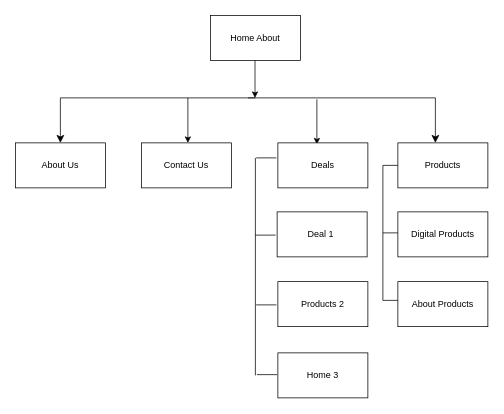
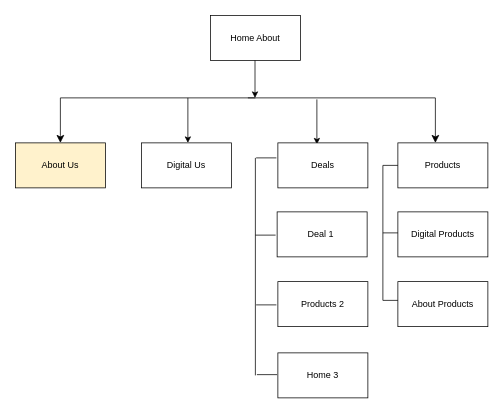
node "About Us": fillcolor #ffffff -> #fff2cc
node "Contact Us": label "Contact Us" -> "Digital Us"
